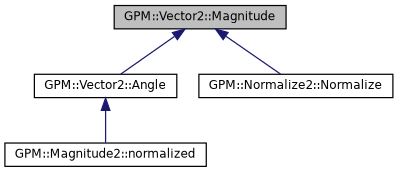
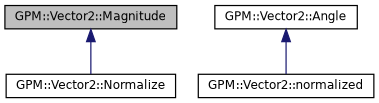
edge "GPM::Vector2::Angle" -> "GPM::Vector2::Magnitude": removed
node "GPM::Normalize2::Normalize": label "GPM::Normalize2::Normalize" -> "GPM::Vector2::Normalize"
node "GPM::Magnitude2::normalized": label "GPM::Magnitude2::normalized" -> "GPM::Vector2::normalized"
